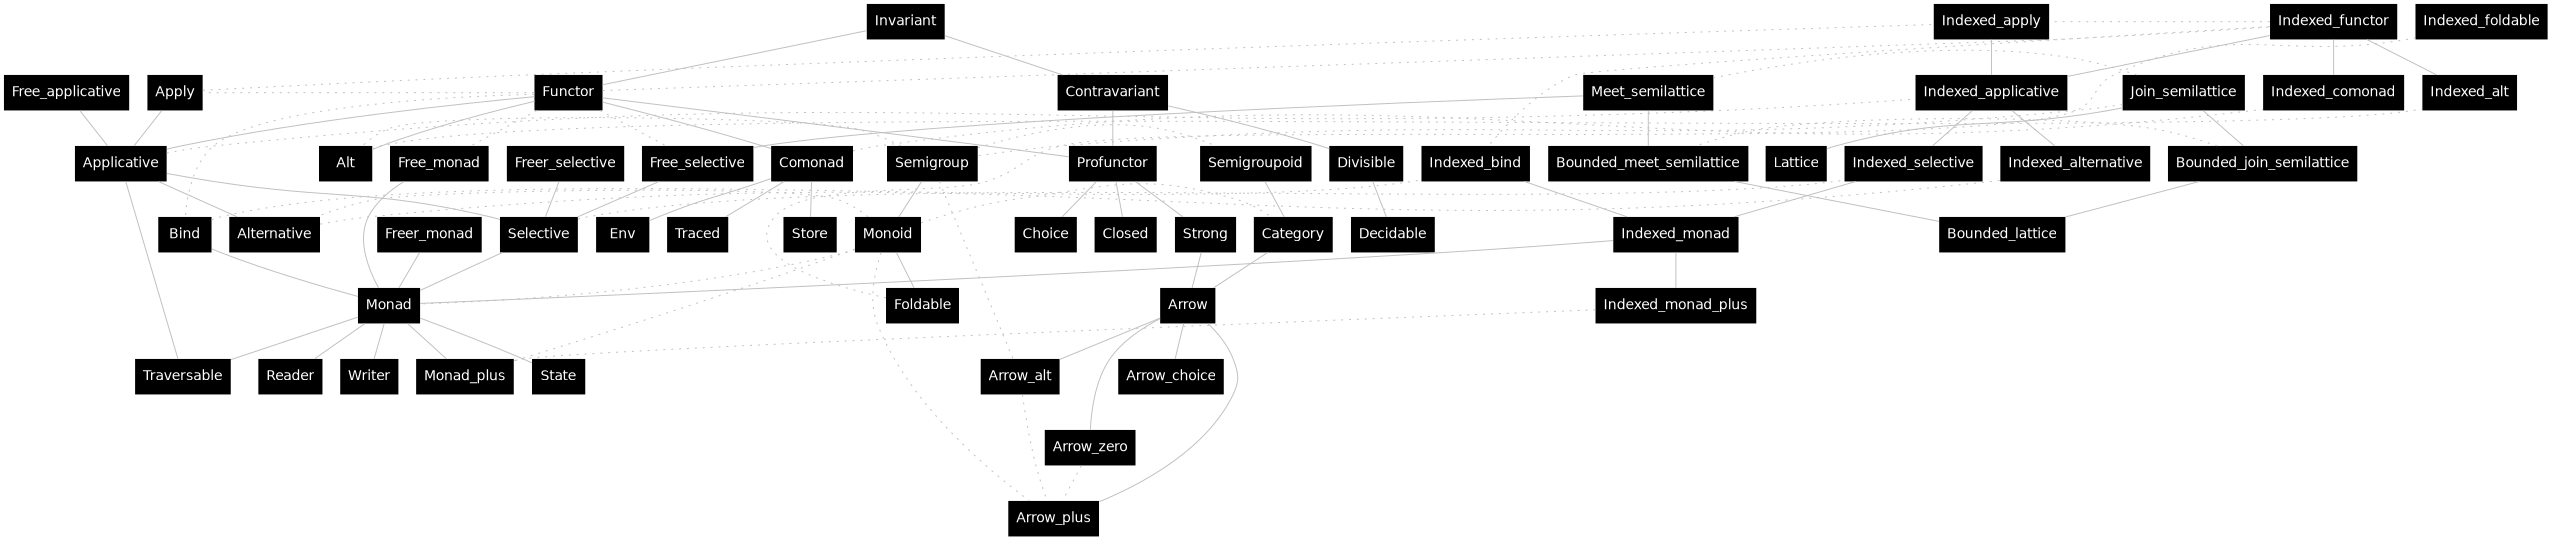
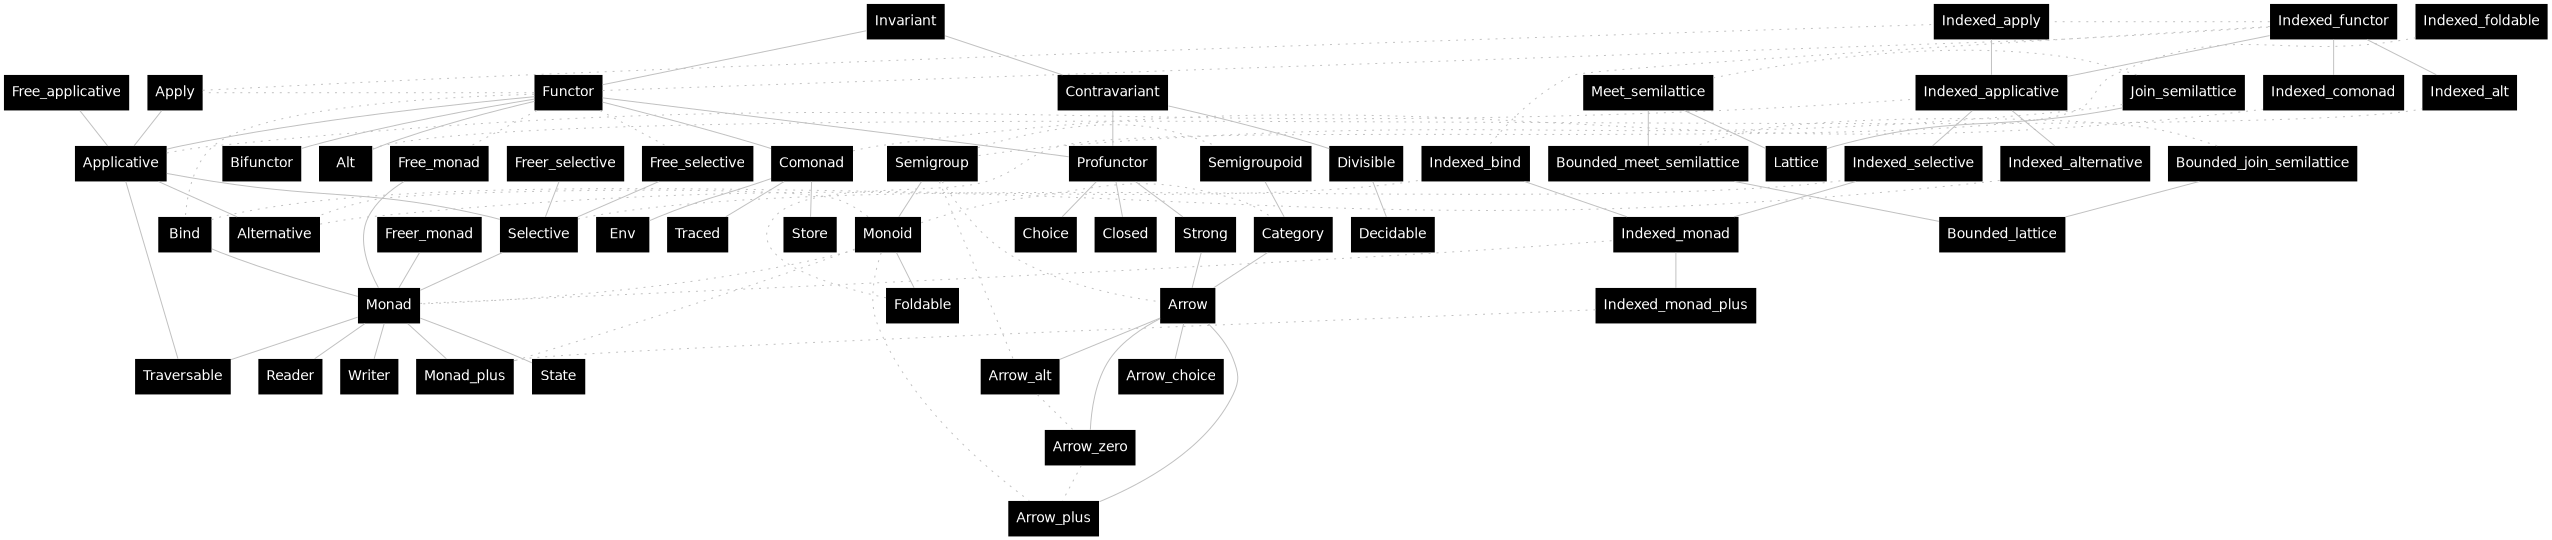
edge "Meet_semilattice" -- "Free_selective": now "Meet_semilattice" -- "Lattice"
edge "Alt" -- "Semigroup": now "Arrow" -- "Semigroup"
edge "Join_semilattice" -- "Bounded_join_semilattice": removed
node "Bifunctor": added
edge "Indexed_monad" -- "Monad": style solid -> dotted
edge "Arrow_alt" -- "Arrow_plus": now "Arrow_alt" -- "Arrow_zero"
